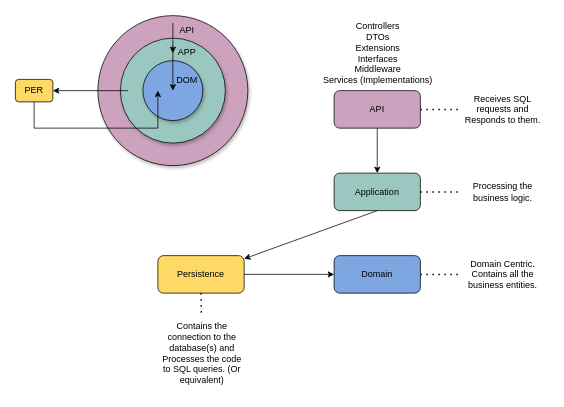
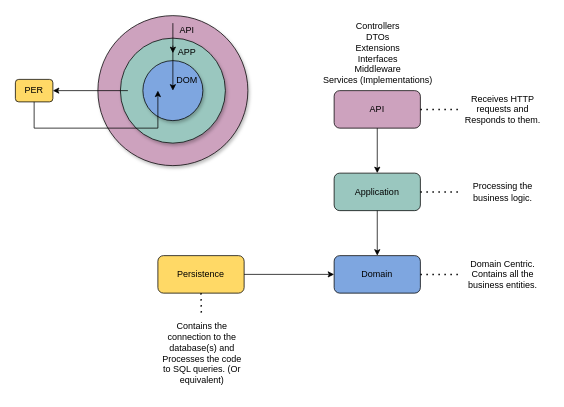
node "Receives SQL requests and Responds to them.": label "Receives SQL requests and Responds to them." -> "Receives HTTP requests and Responds to them."
edge "Application" -> "Persistence": now "Application" -> "Domain"
